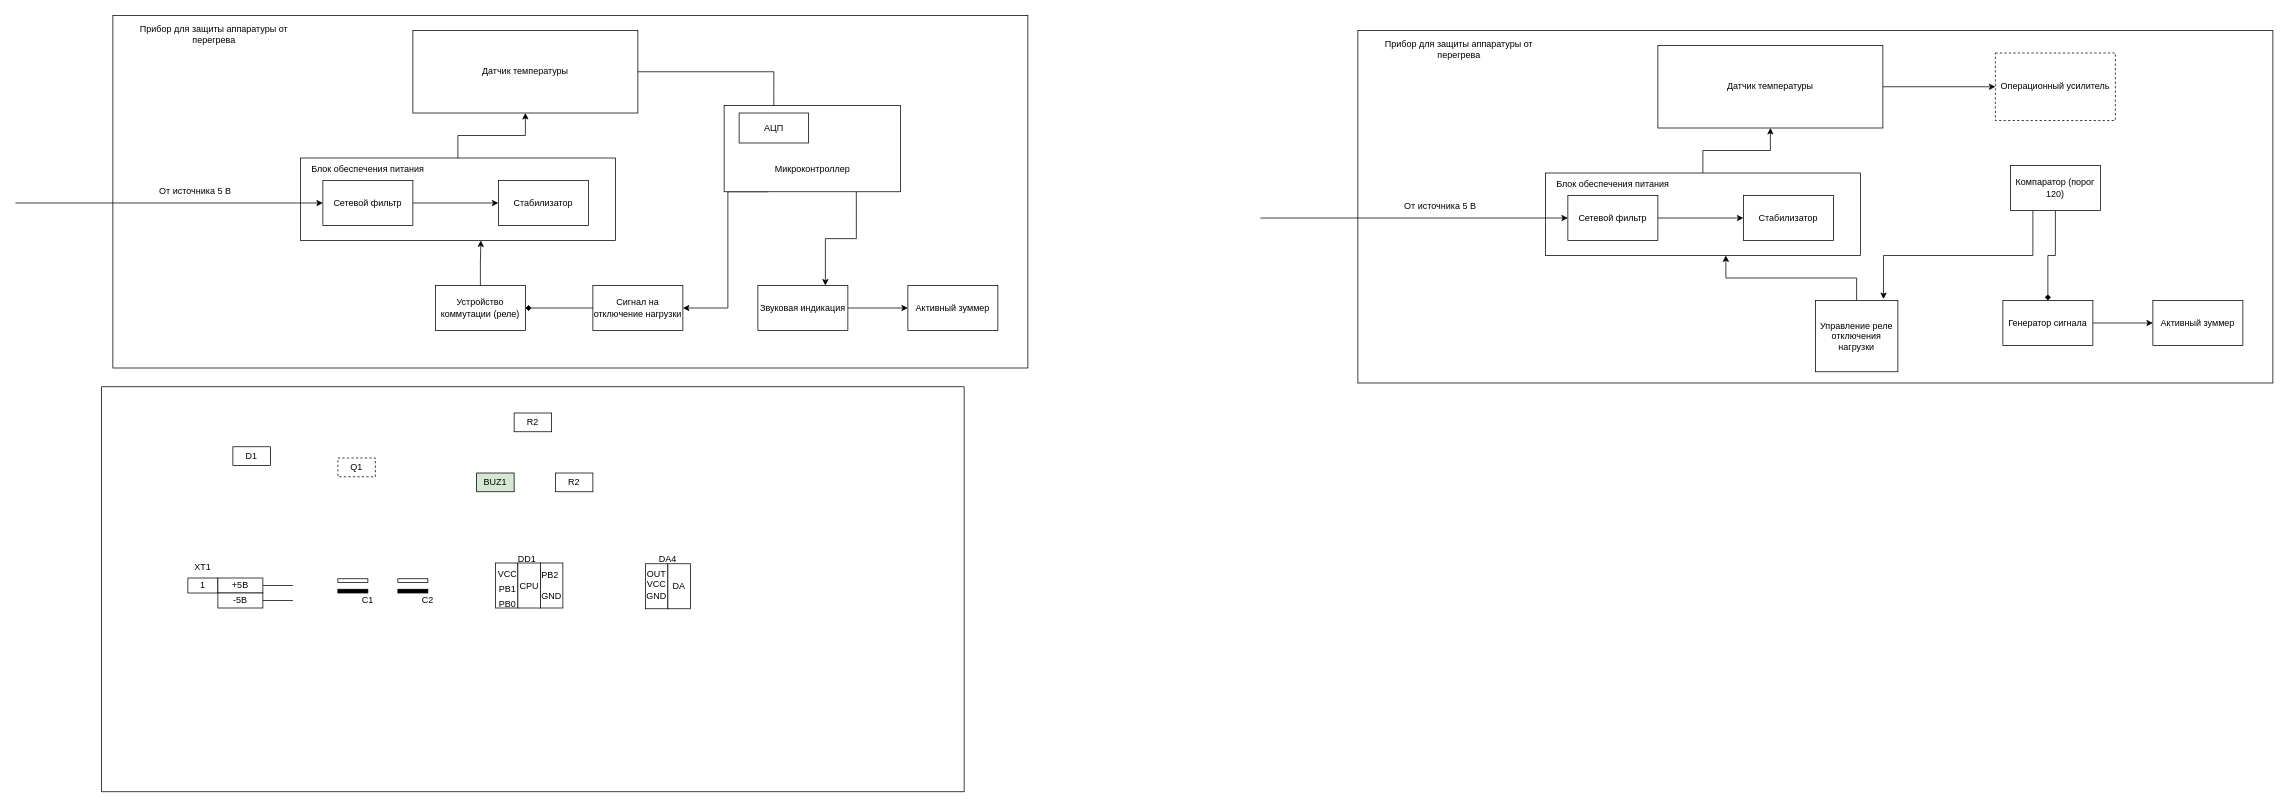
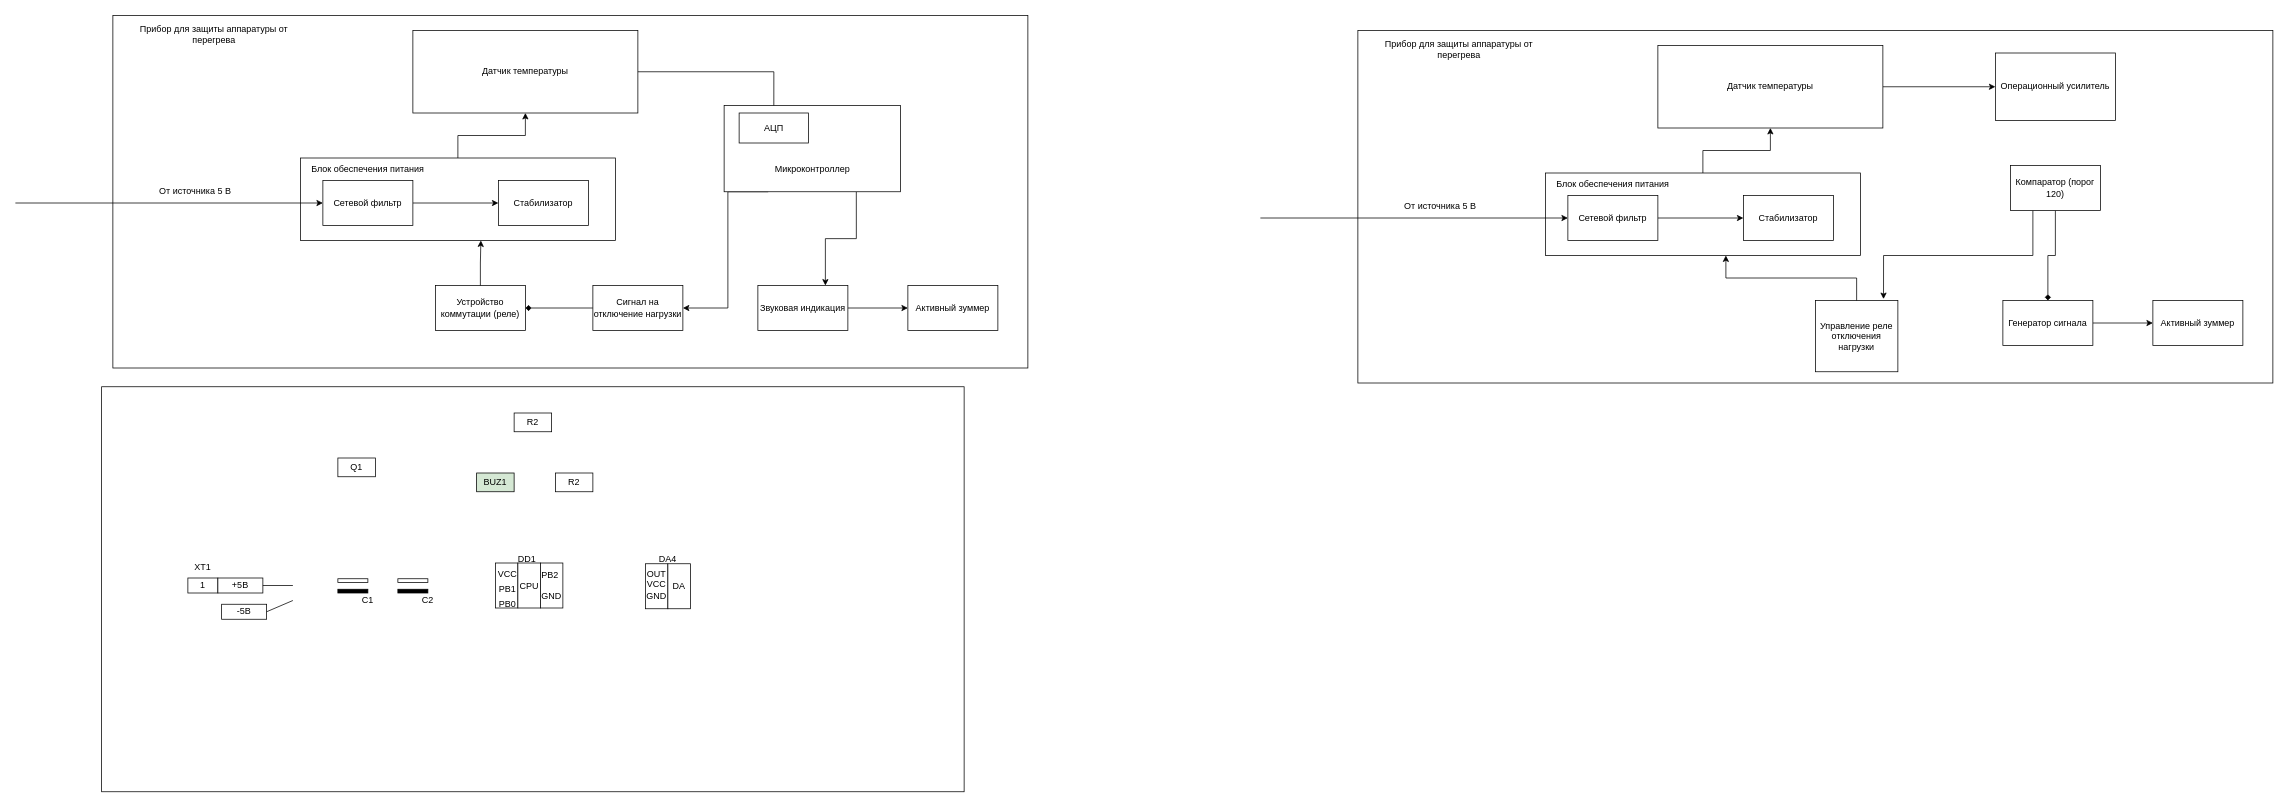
node "Операционный усилитель": style dashed -> solid
node "D1": removed
node "Q1": style dashed -> solid
node "-5В": moved (240, 600) -> (244, 612)
